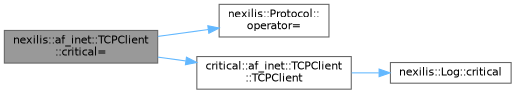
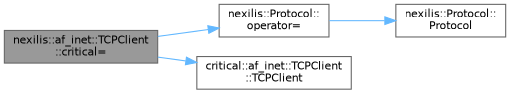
node "nexilis::Protocol:: Protocol": added
node "nexilis::Log::critical": removed
